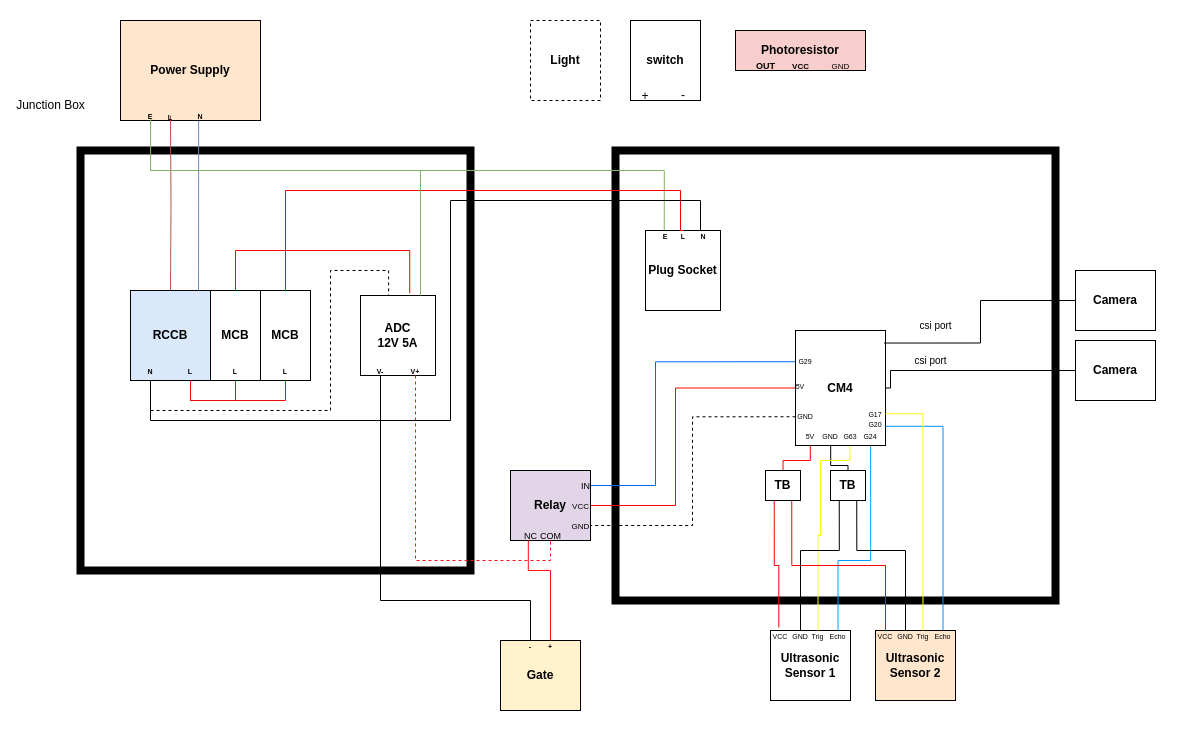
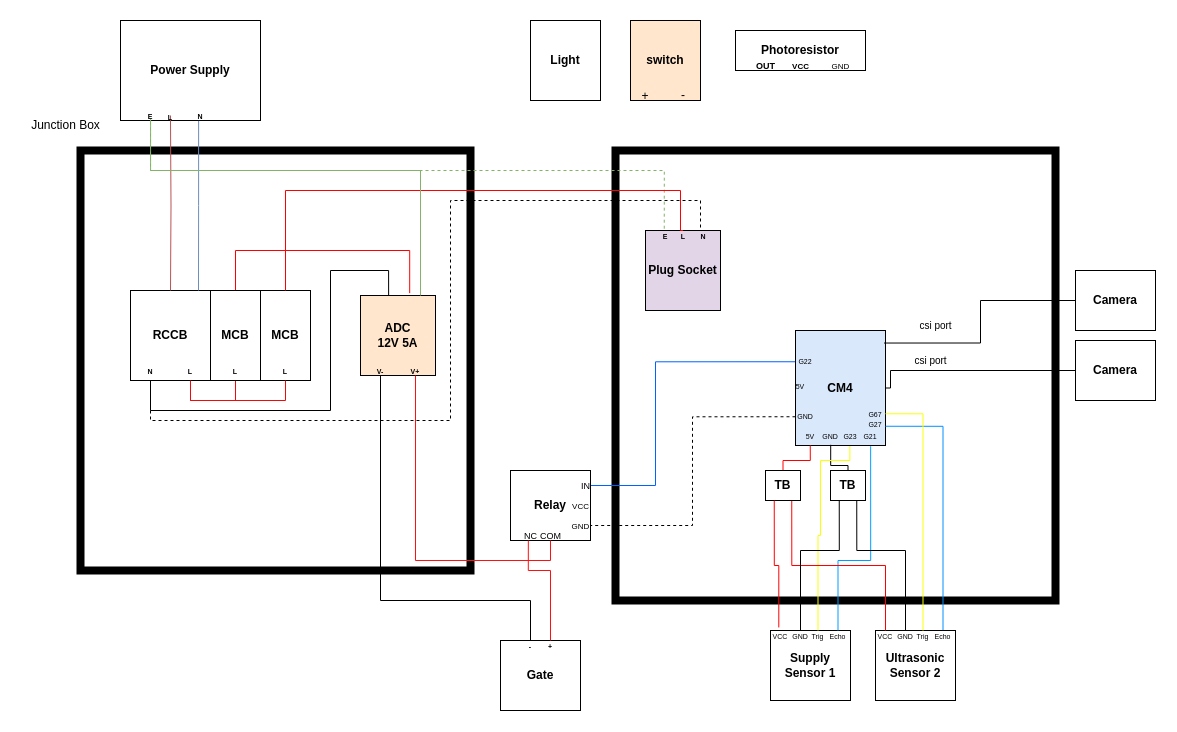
node "Photoresistor": fillcolor #f8cecc -> #ffffff
node "Light": style dashed -> solid
node "switch": fillcolor #ffffff -> #ffe6cc
node "Power Supply": fillcolor #ffe6cc -> #ffffff
node "Junction Box": moved (51, 106) -> (66, 126)
edge "Power Supply" -- "Plug Socket": style solid -> dashed
node "Plug Socket": fillcolor #ffffff -> #e1d5e7
edge "Plug Socket" -- "RCCB": style solid -> dashed
node "RCCB": fillcolor #dae8fc -> #ffffff
node "ADC 12V 5A": fillcolor #ffffff -> #ffe6cc
node "G29": label "G29" -> "G22"
node "CM4": fillcolor #ffffff -> #dae8fc
edge "RCCB" -- "ADC 12V 5A": style dashed -> solid
node "G17": label "G17" -> "G67"
node "G20": label "G20" -> "G27"
edge "CM4" -- "Relay": removed
node "G63": label "G63" -> "G23"
node "G24": label "G24" -> "G21"
node "Relay": fillcolor #e1d5e7 -> #ffffff
edge "V+" -- "COM": style dashed -> solid
node "Ultrasonic Sensor 1": label "Ultrasonic Sensor 1" -> "Supply Sensor 1"
node "Ultrasonic Sensor 2": fillcolor #ffe6cc -> #ffffff
node "Gate": fillcolor #fff2cc -> #ffffff
